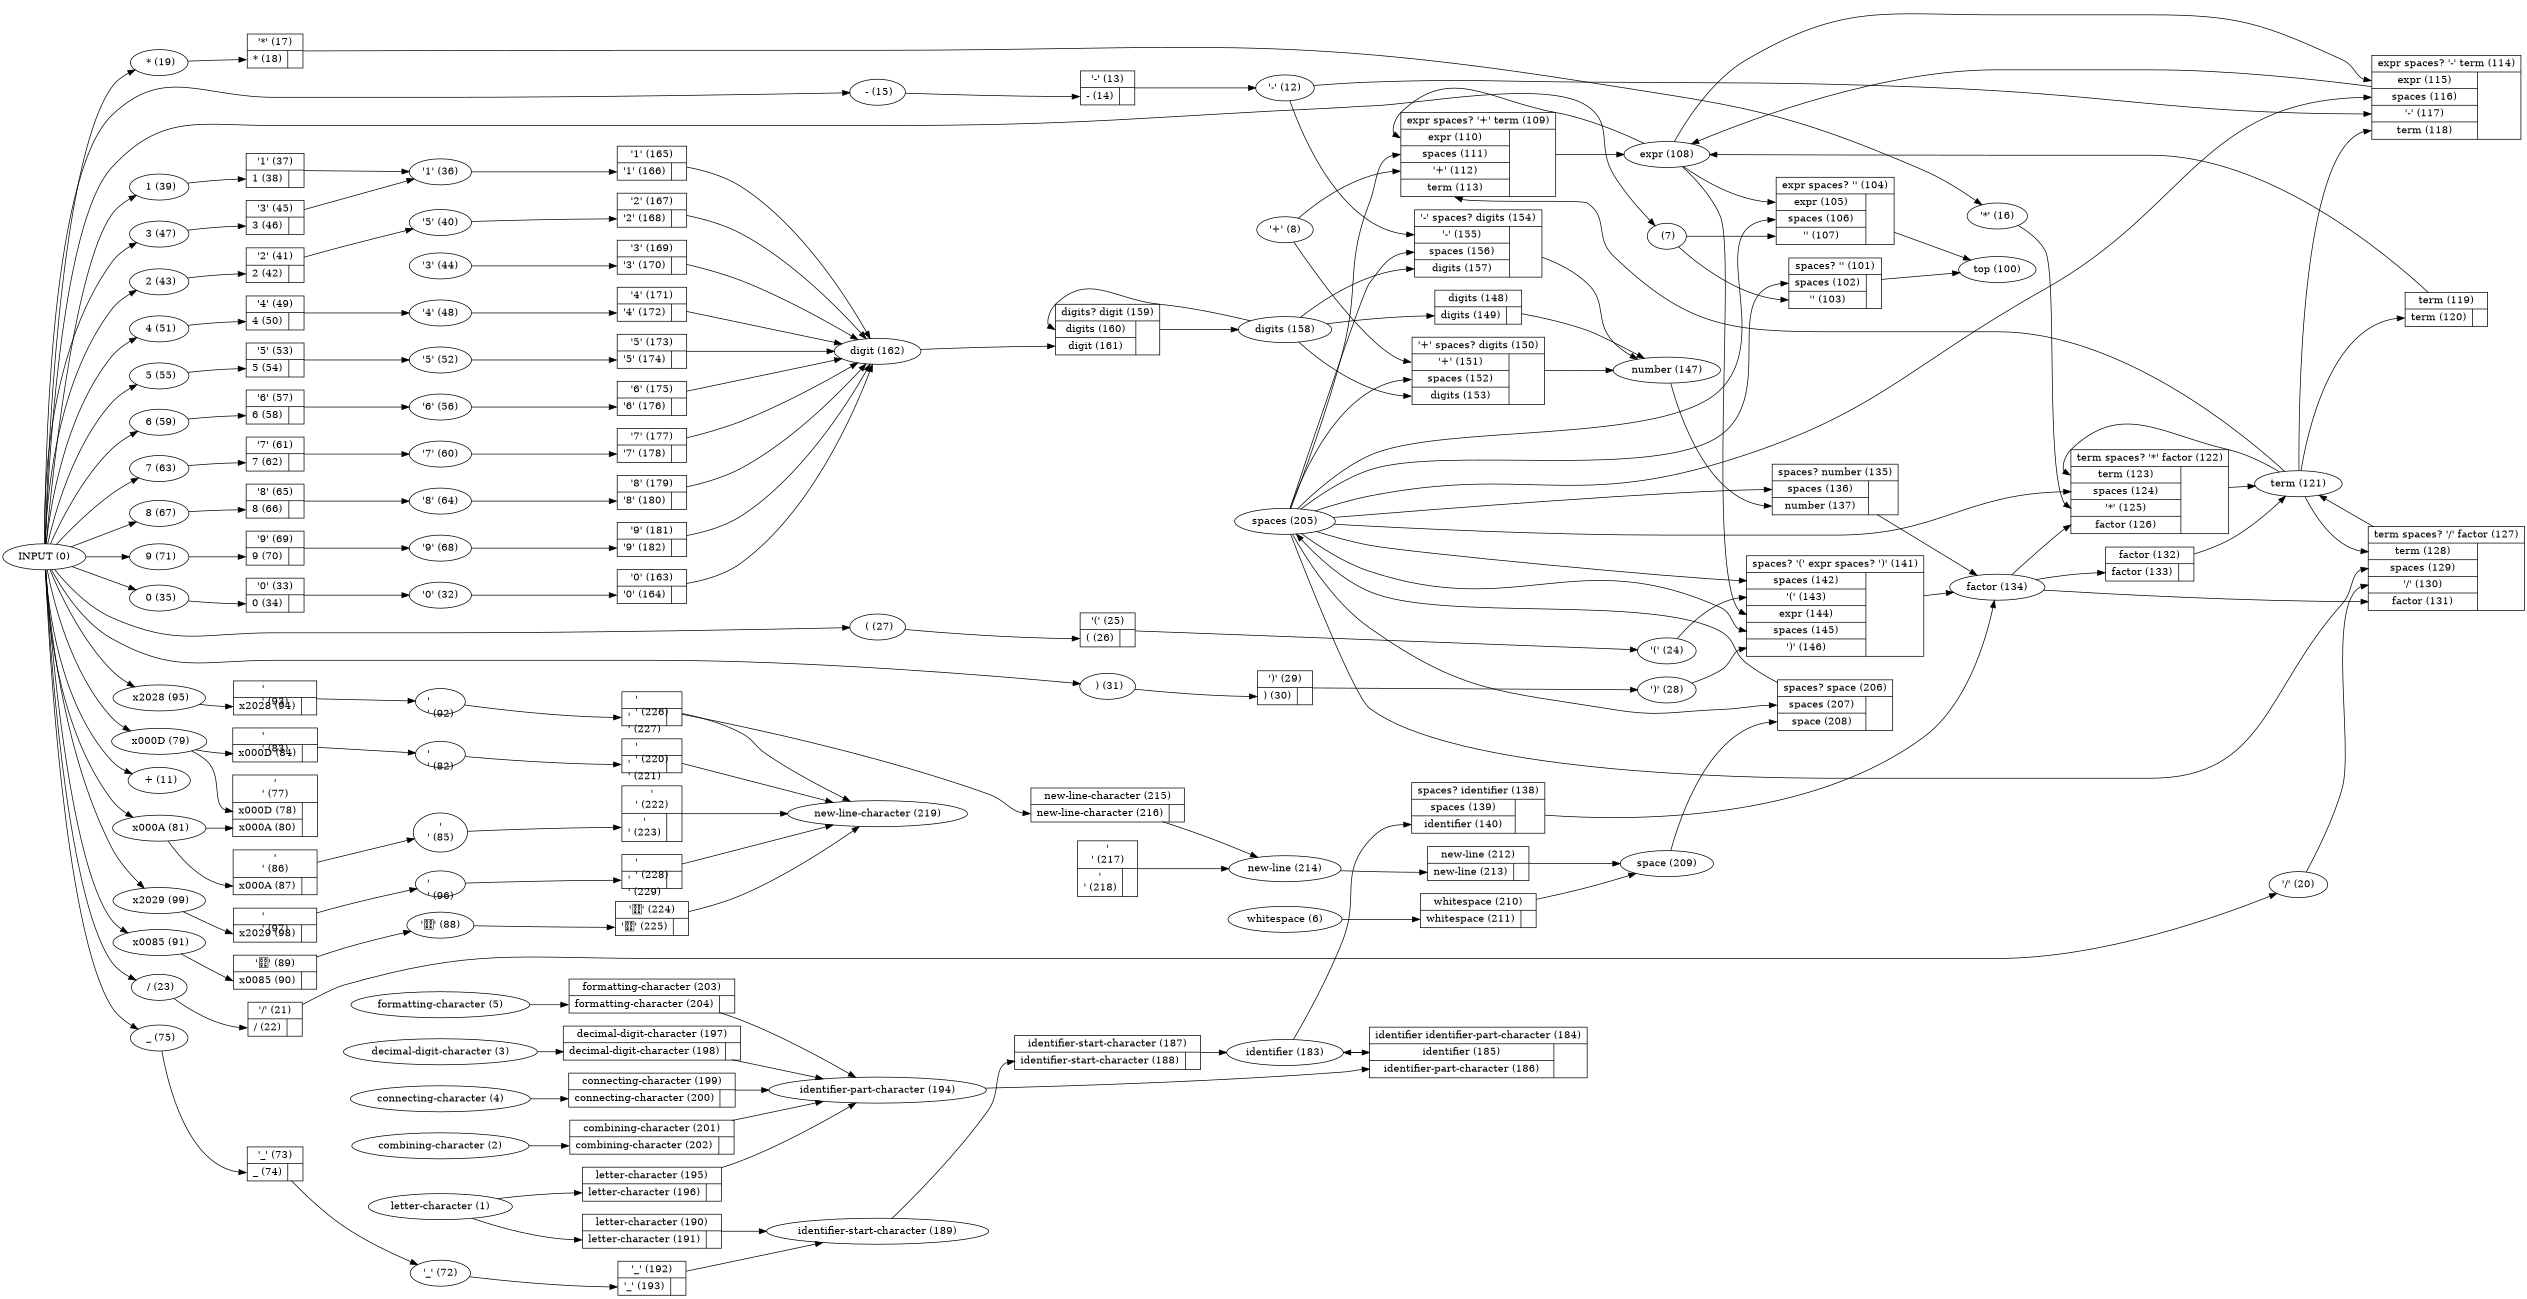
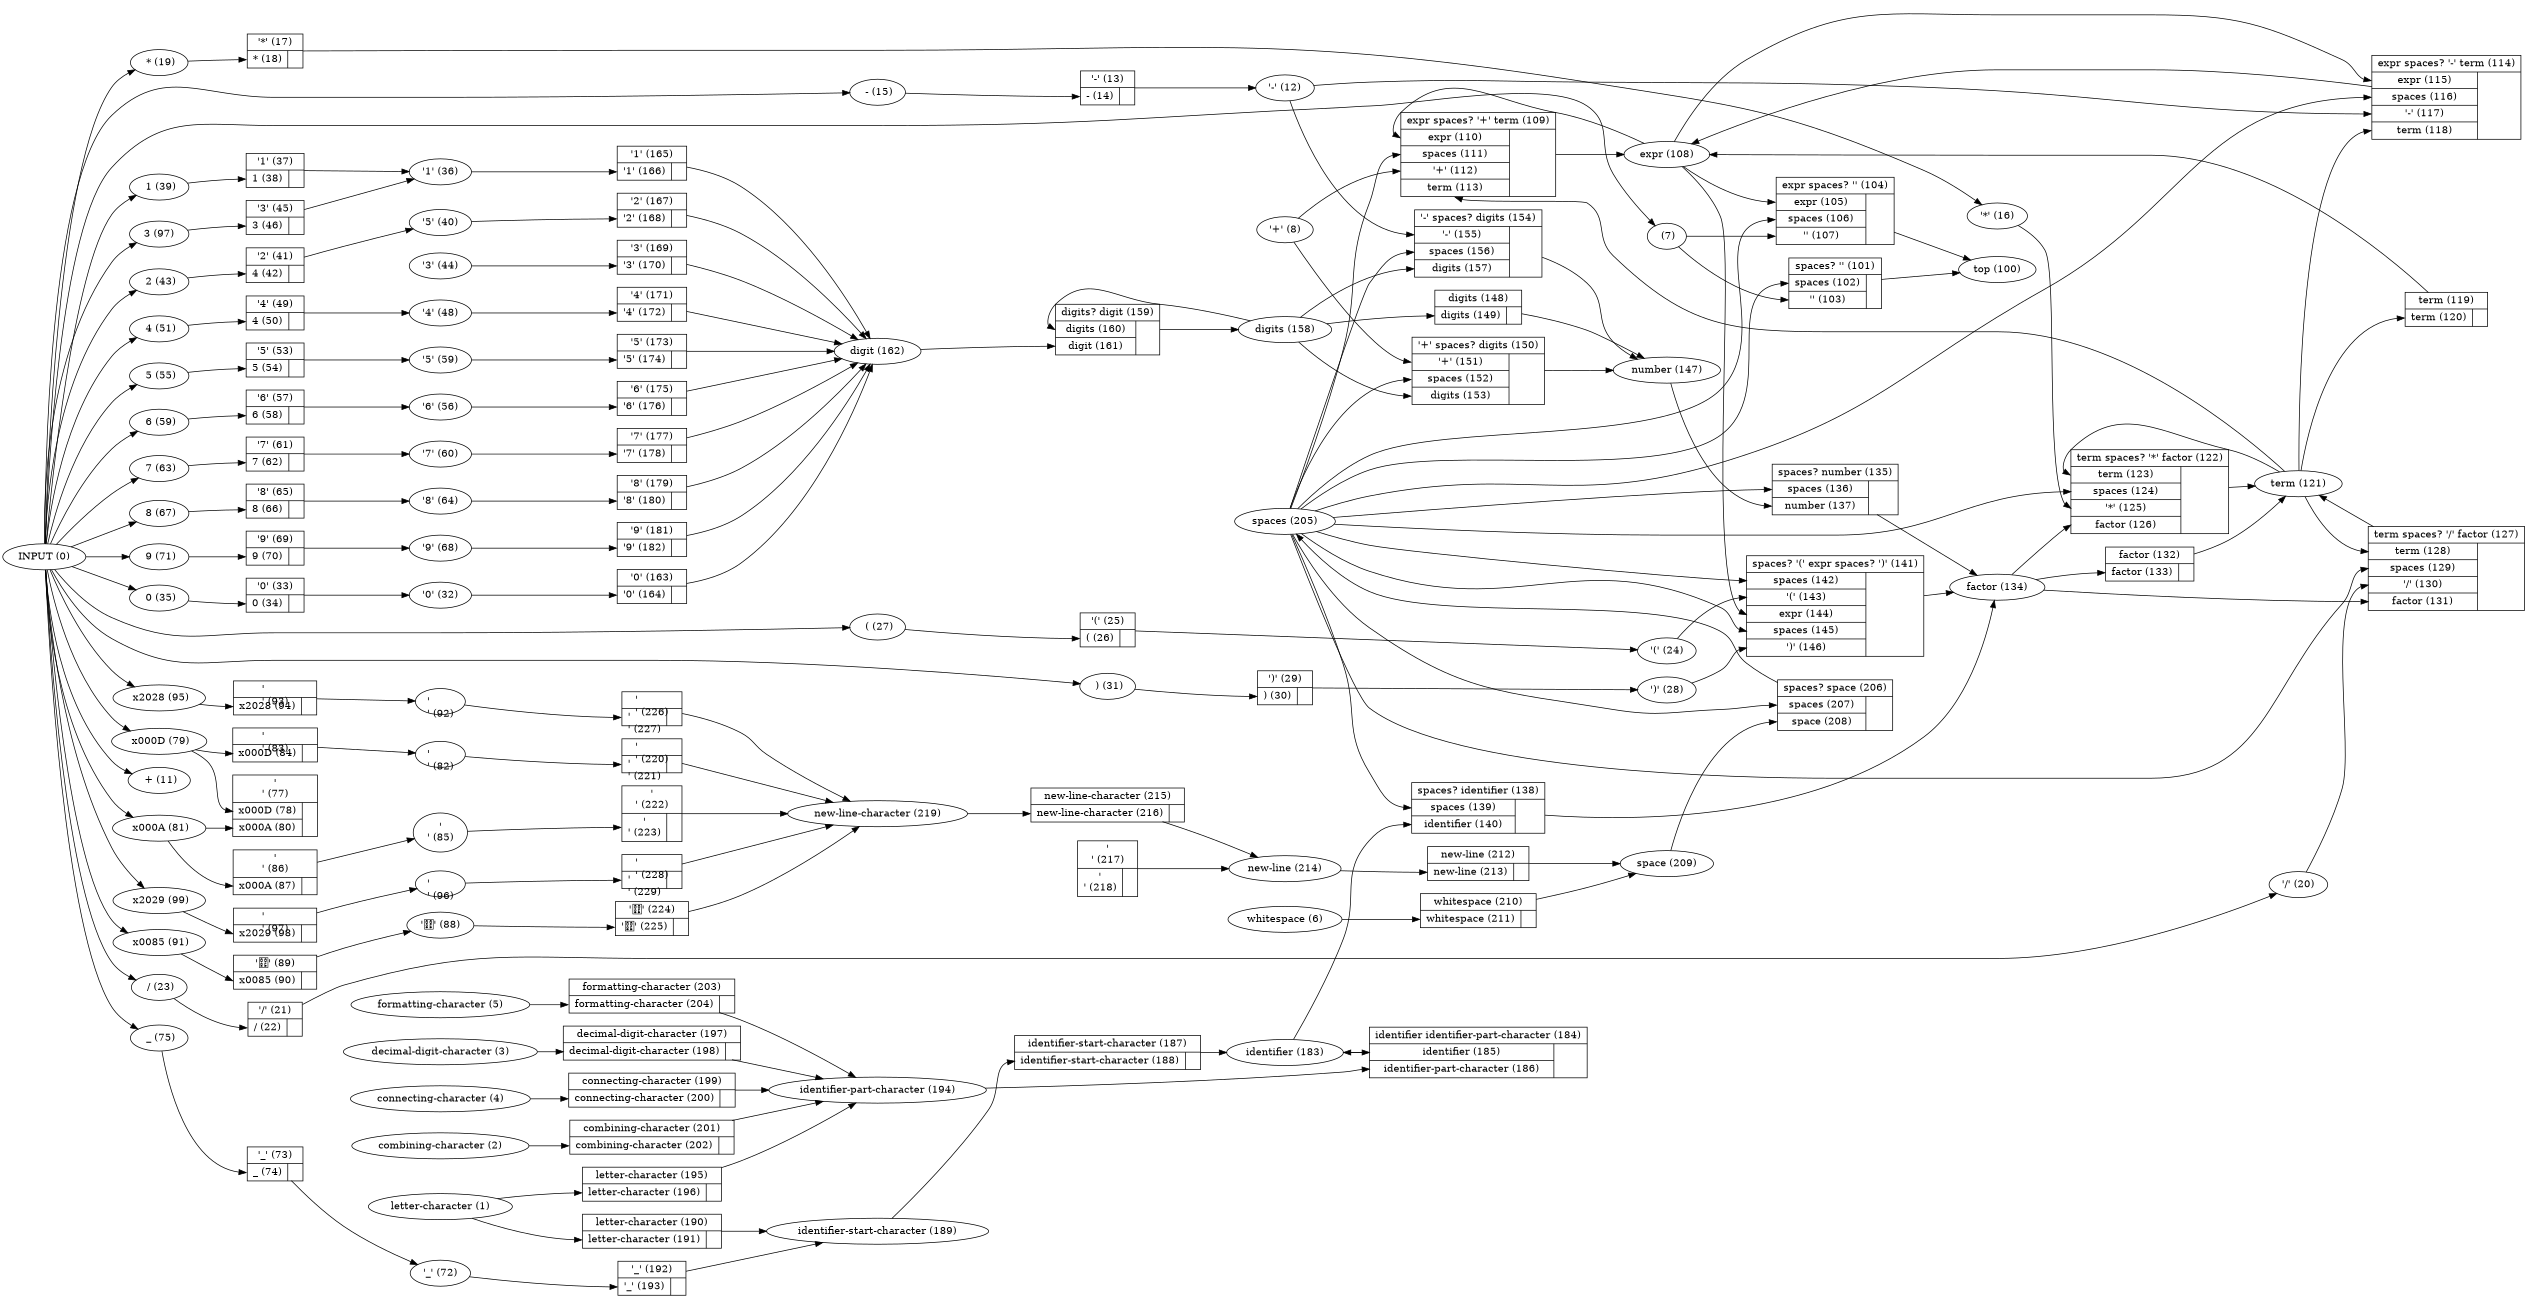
node "3 (47)": label "3 (47)" -> "3 (97)"
node "'2' (41)": text "2 (42)" -> "4 (42)"
node "'5' (52)": label "'5' (52)" -> "'5' (59)"
edge "spaces (205)" -> "spaces? identifier (138)": added
edge "' ' (226)" -> "new-line-character (215)": now "new-line-character (219)" -> "new-line-character (215)"
